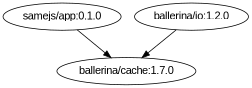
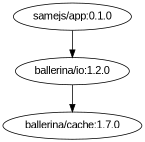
edge "samejs/app:0.1.0" -> "ballerina/cache:1.7.0": now "samejs/app:0.1.0" -> "ballerina/io:1.2.0"
